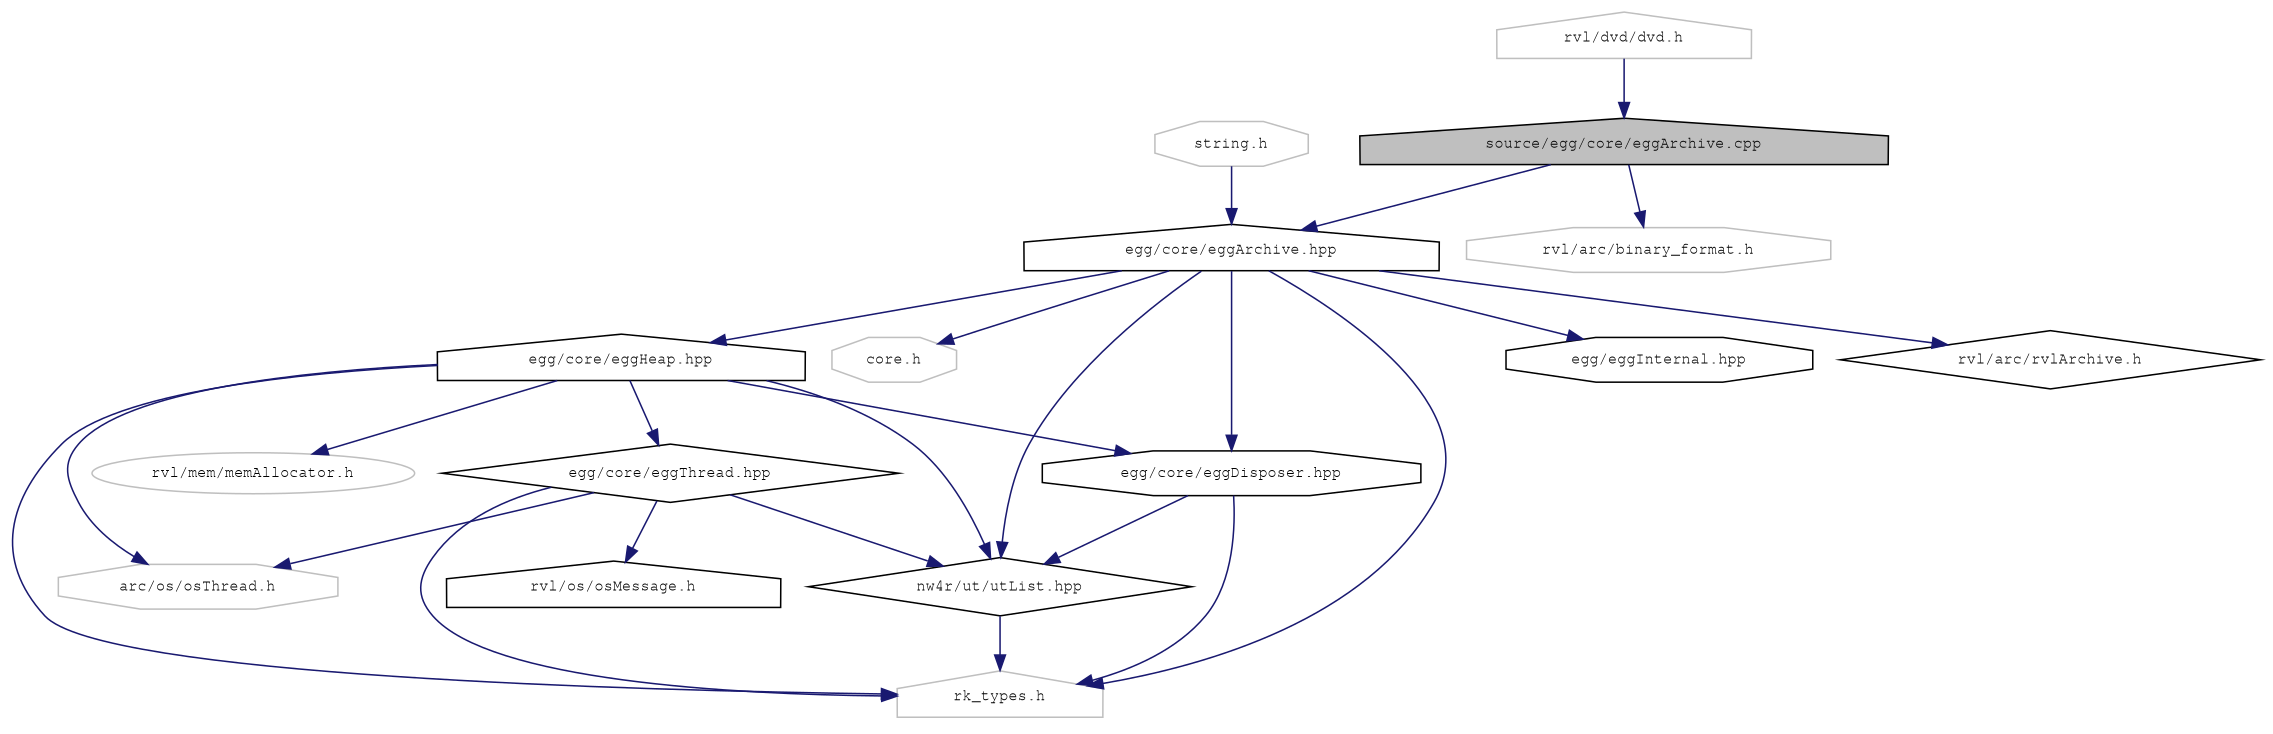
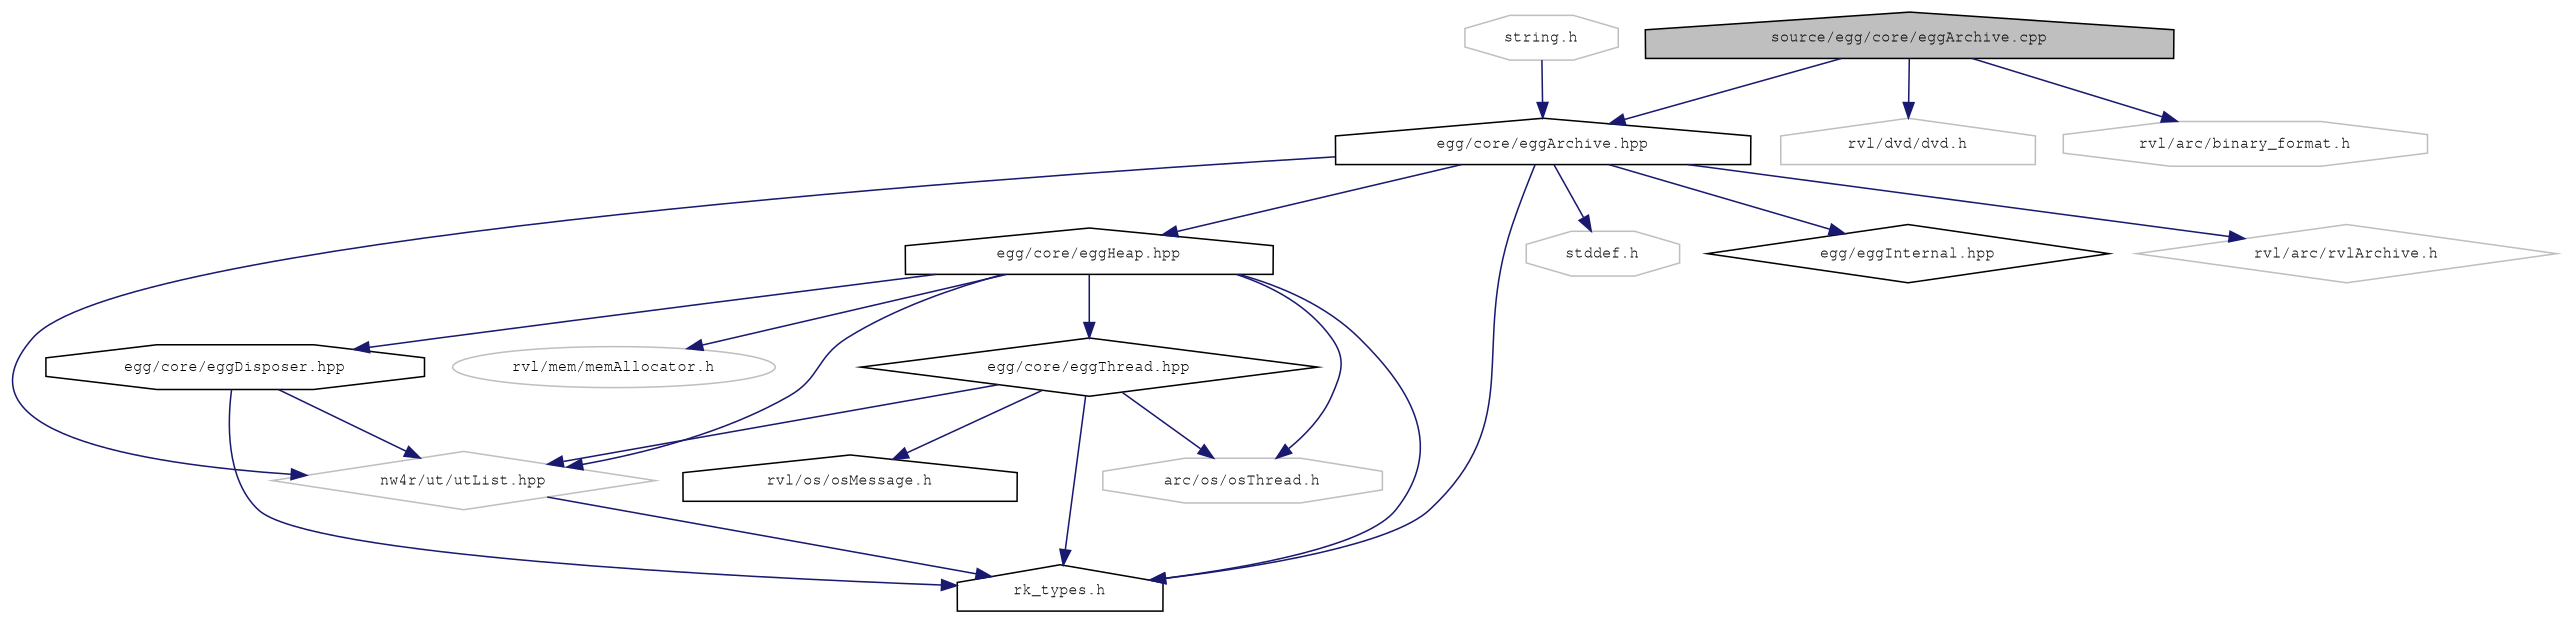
edge "rvl/dvd/dvd.h" -> "source/egg/core/eggArchive.cpp": reversed
edge "egg/core/eggArchive.hpp" -> "egg/core/eggDisposer.hpp": removed
node "core.h": label "core.h" -> "stddef.h"
node "egg/eggInternal.hpp": shape octagon -> diamond
node "rvl/arc/rvlArchive.h": color black -> grey75
node "nw4r/ut/utList.hpp": color black -> grey75
node "rk_types.h": color grey75 -> black
